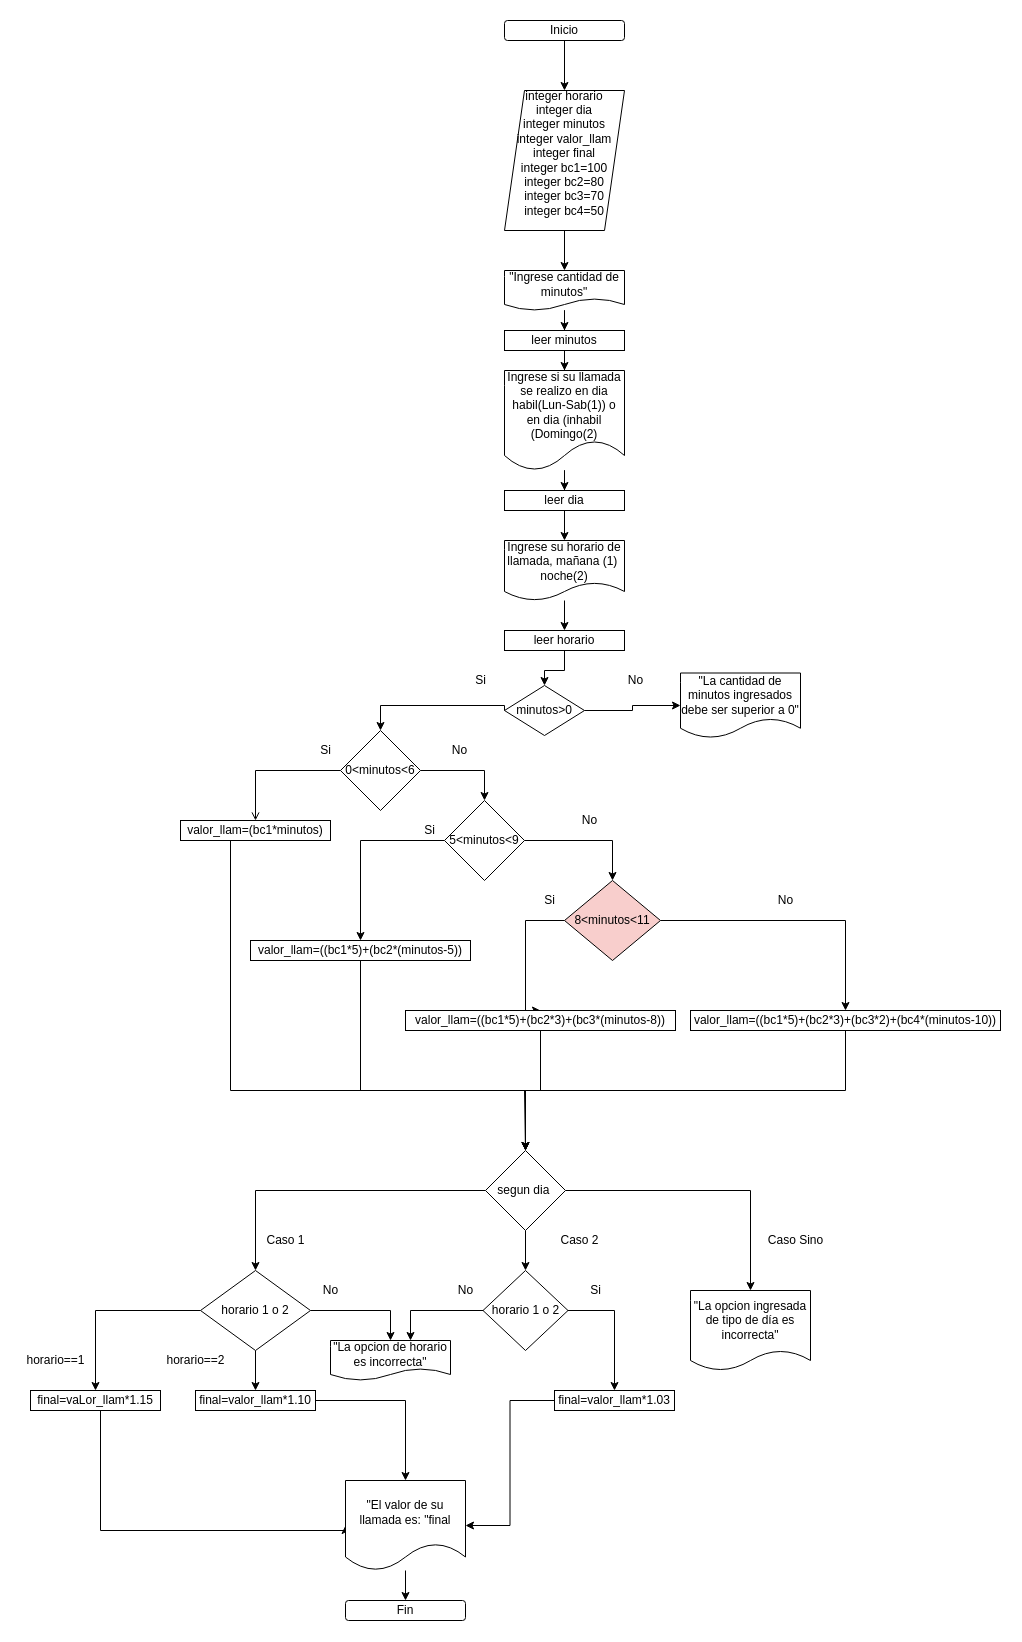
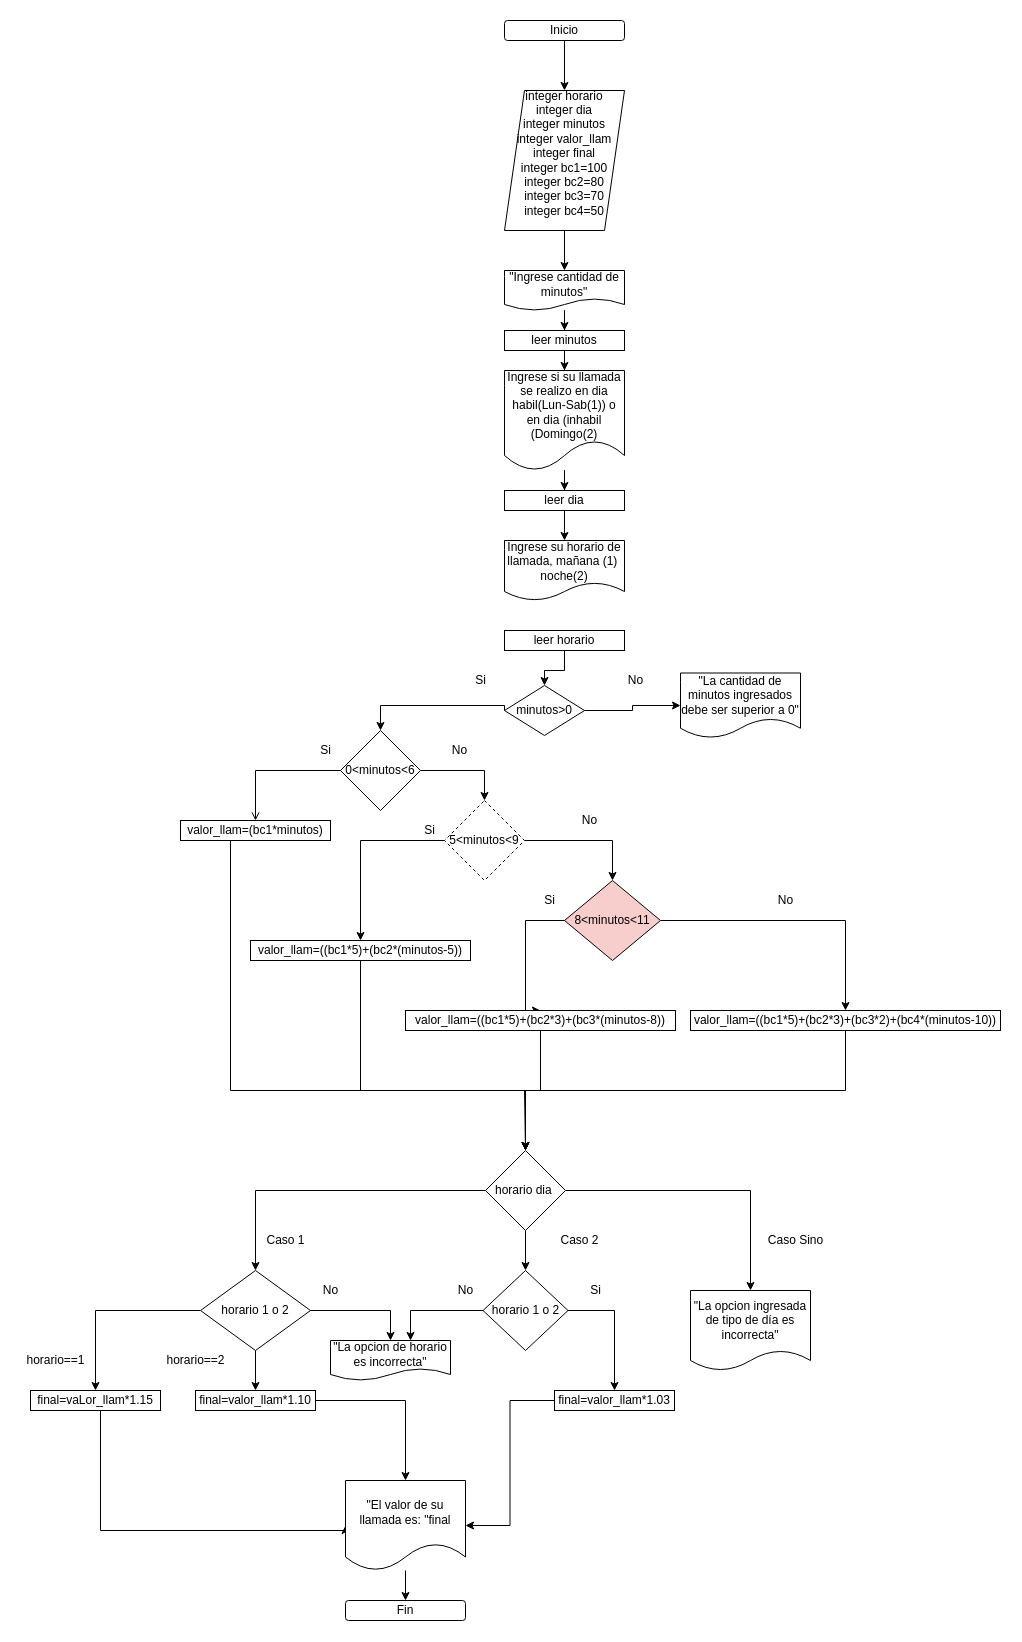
edge "Ingrese su horario de llamada, mañana (1) noche(2)" -> "leer horario": removed
node "5<minutos<9": style solid -> dashed
node "segun dia": label "segun dia" -> "horario dia"
